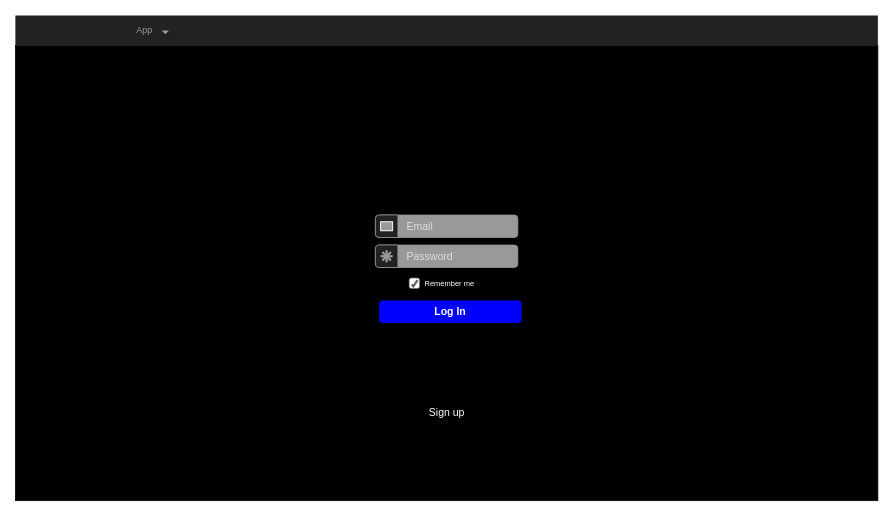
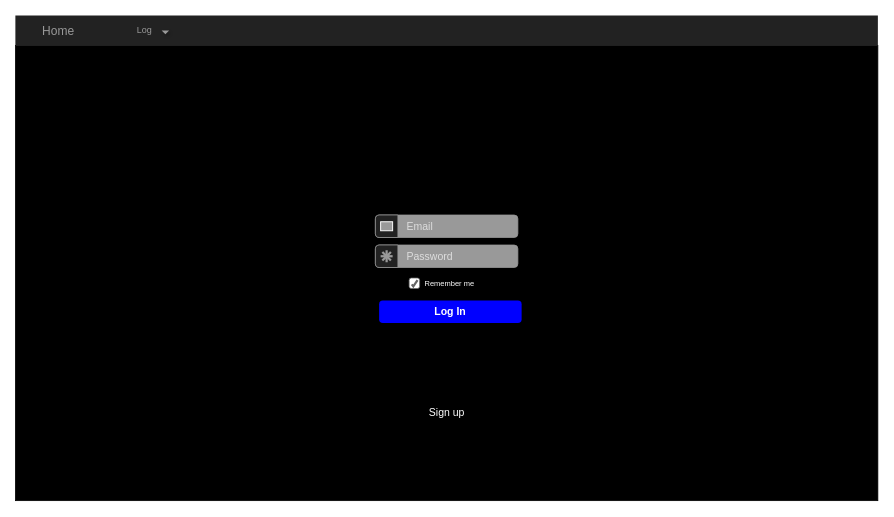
node "Home": added
node "App": label "App" -> "Log"
